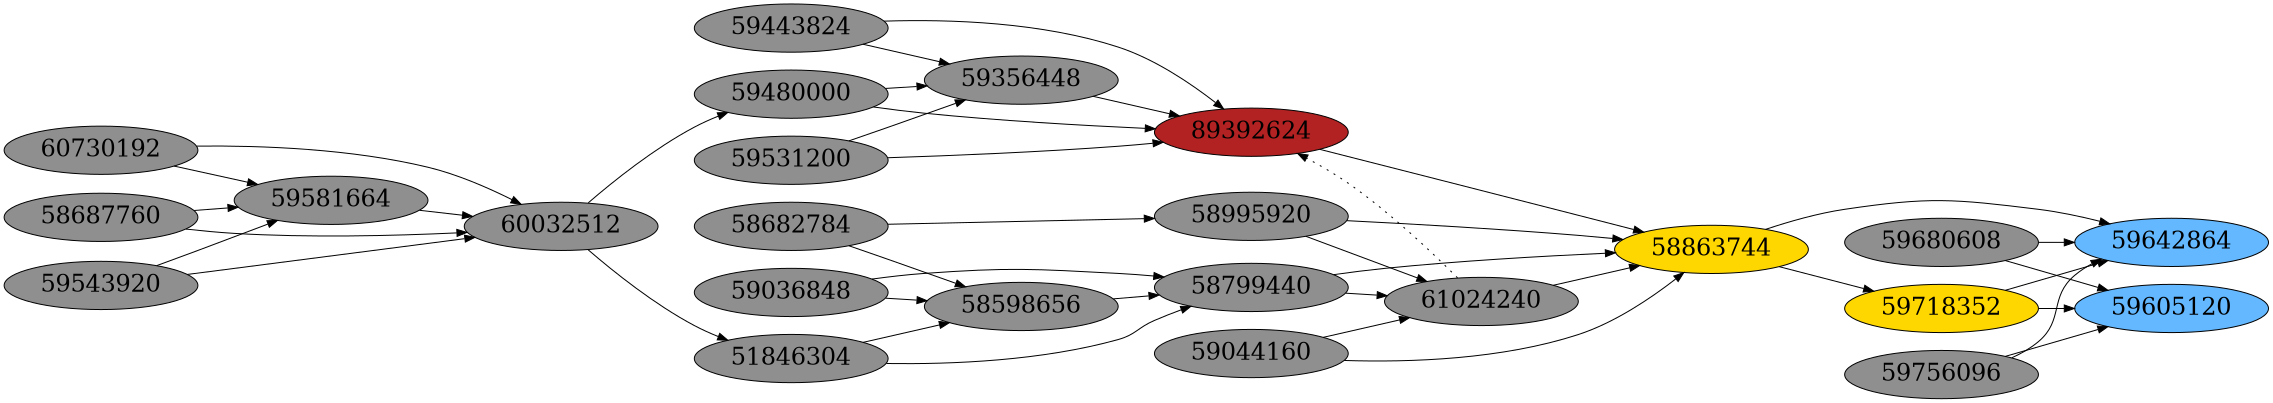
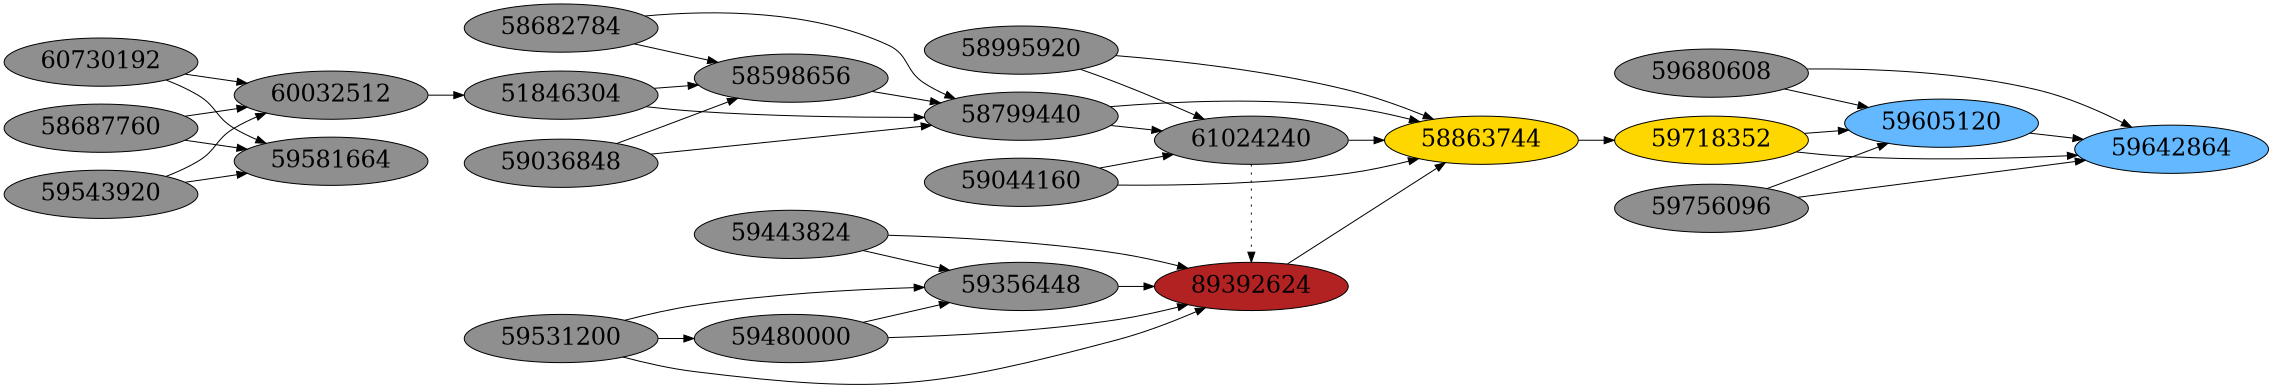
edge "60032512" -> "59480000": now "59531200" -> "59480000"
edge "58863744" -> "59642864": now "59605120" -> "59642864"
edge "59581664" -> "60032512": removed
edge "58682784" -> "58995920": now "58682784" -> "58799440"
